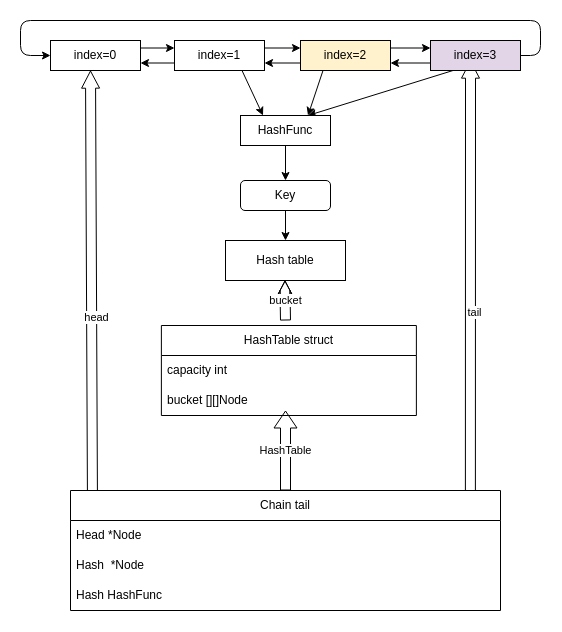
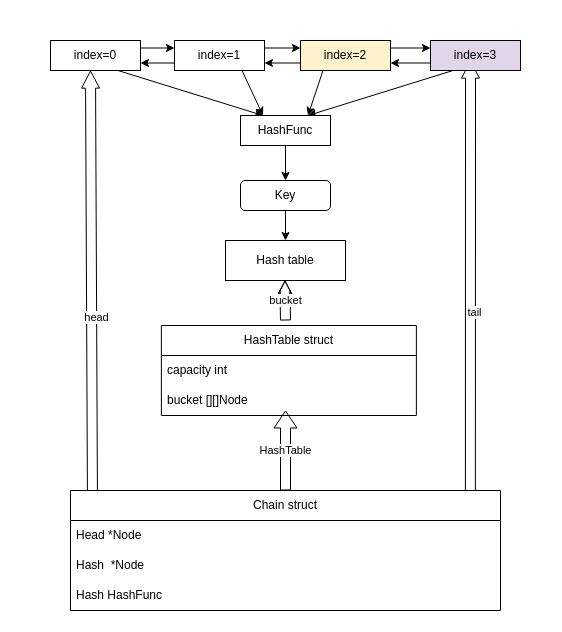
edge "index=3" -> "index=0": removed
edge "index=0" -> "HashFunc": added
node "Chain tail": label "Chain tail" -> "Chain struct"
